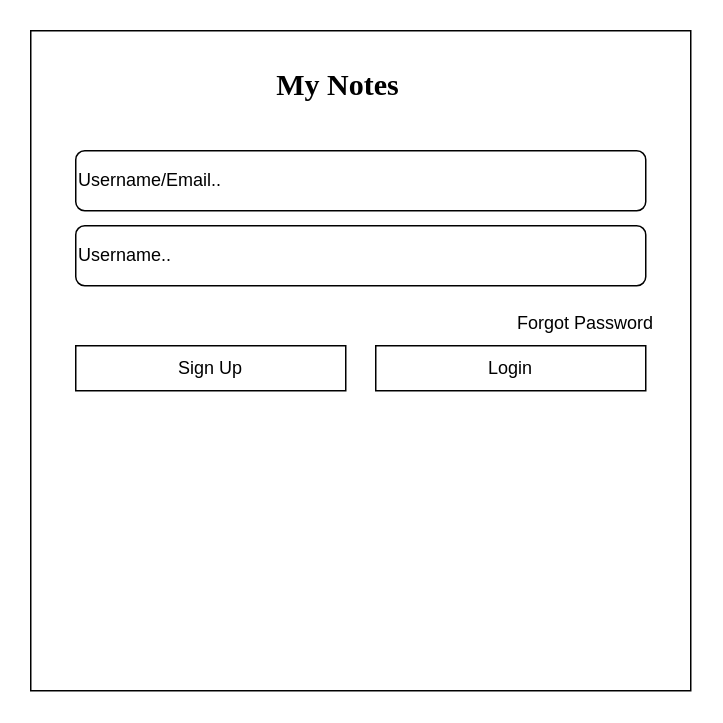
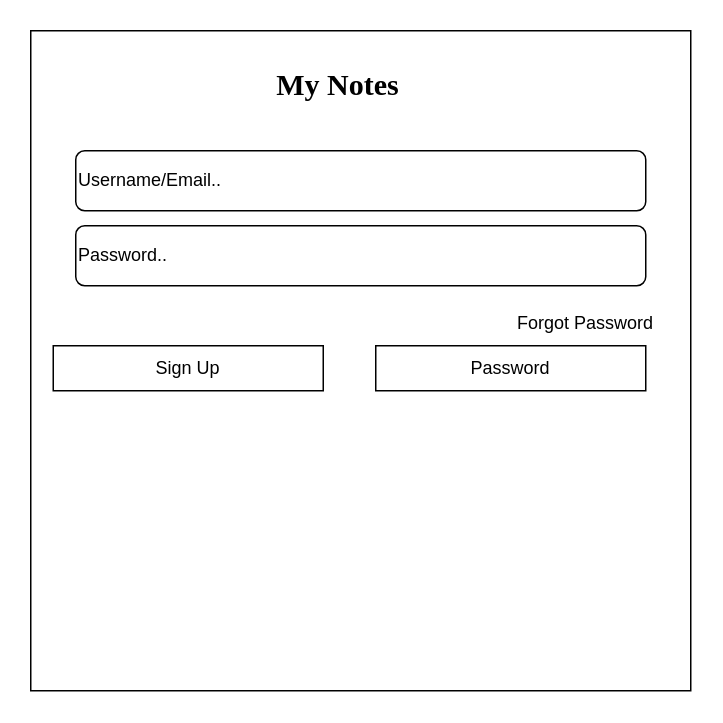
node "Username..": label "Username.." -> "Password.."
node "Sign Up": moved (211, 368) -> (188, 368)
node "Login": label "Login" -> "Password"
